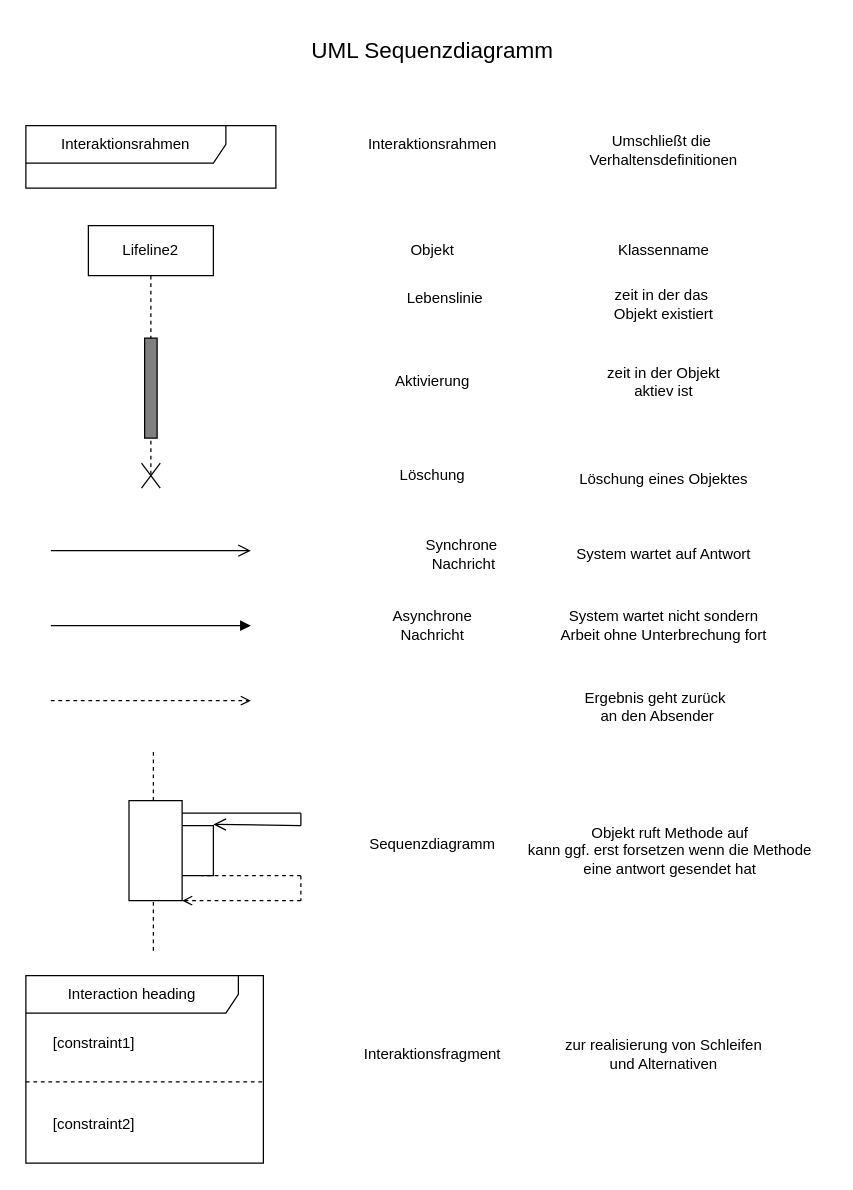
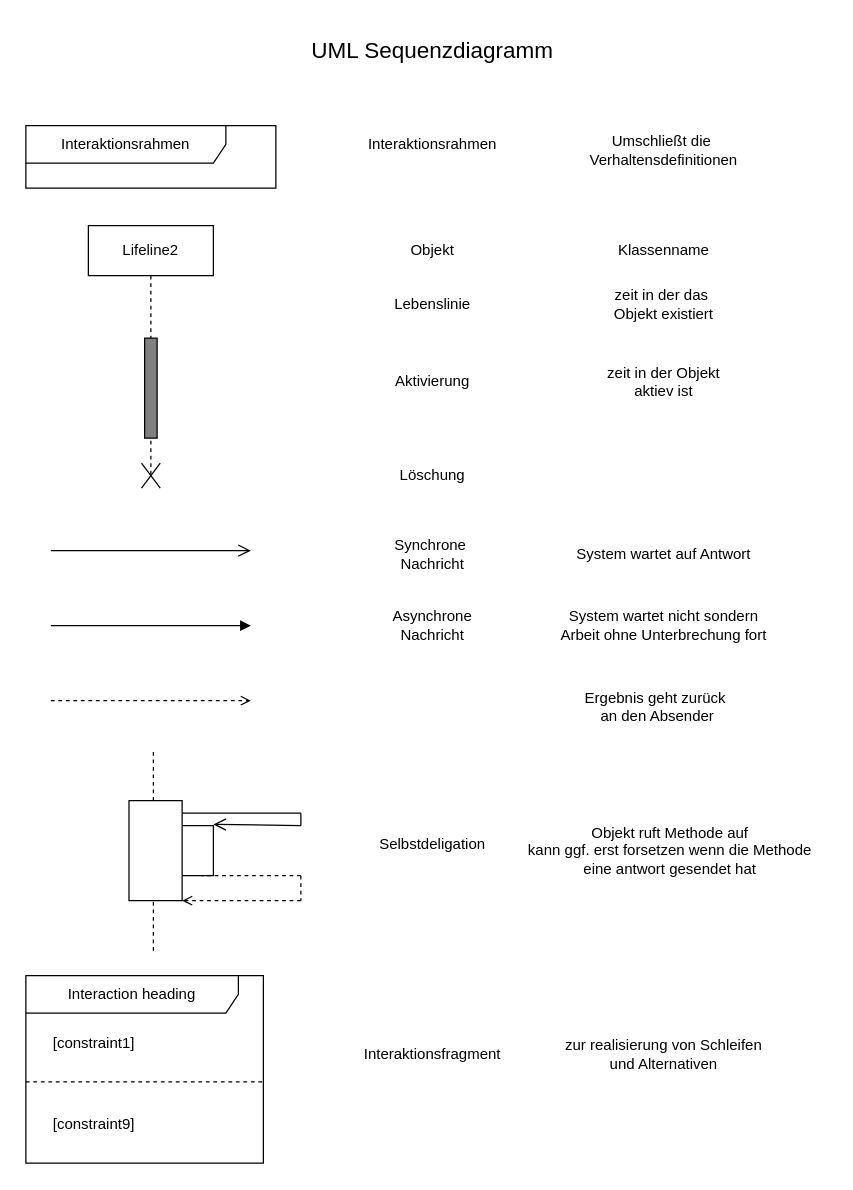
node "Lebenslinie": moved (444, 298) -> (432, 304)
node "Löschung eines Objektes": removed
node "Synchrone Nachricht": moved (463, 554) -> (432, 554)
node "Sequenzdiagramm": label "Sequenzdiagramm" -> "Selbstdeligation"
node "[constraint2]": label "[constraint2]" -> "[constraint9]"
